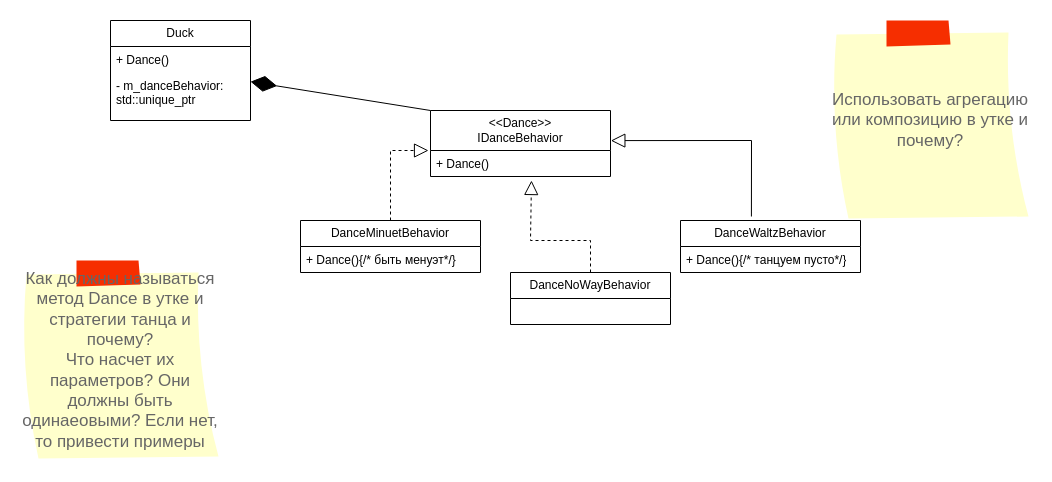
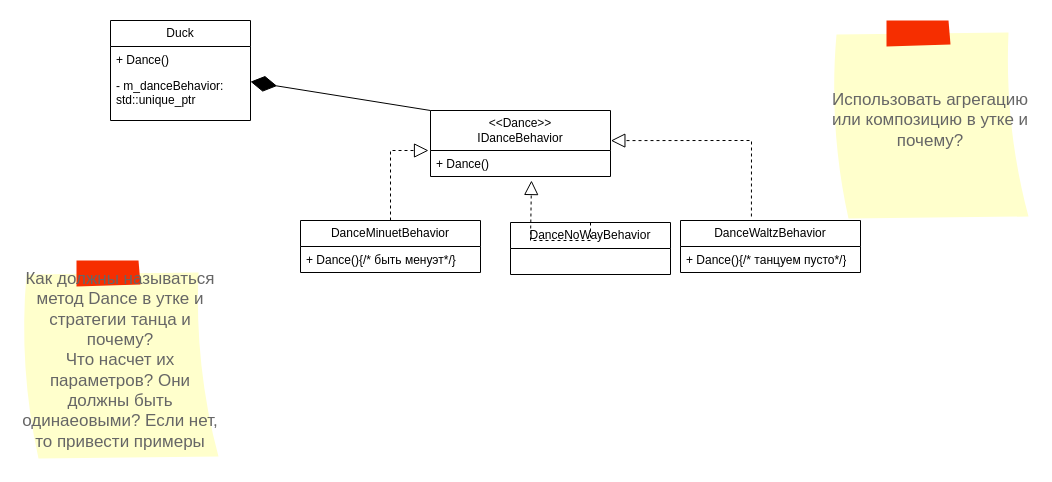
edge "DanceWaltzBehavior" -> "<<Dance>> IDanceBehavior": style solid -> dashed
node "DanceNoWayBehavior": moved (591, 299) -> (591, 249)
